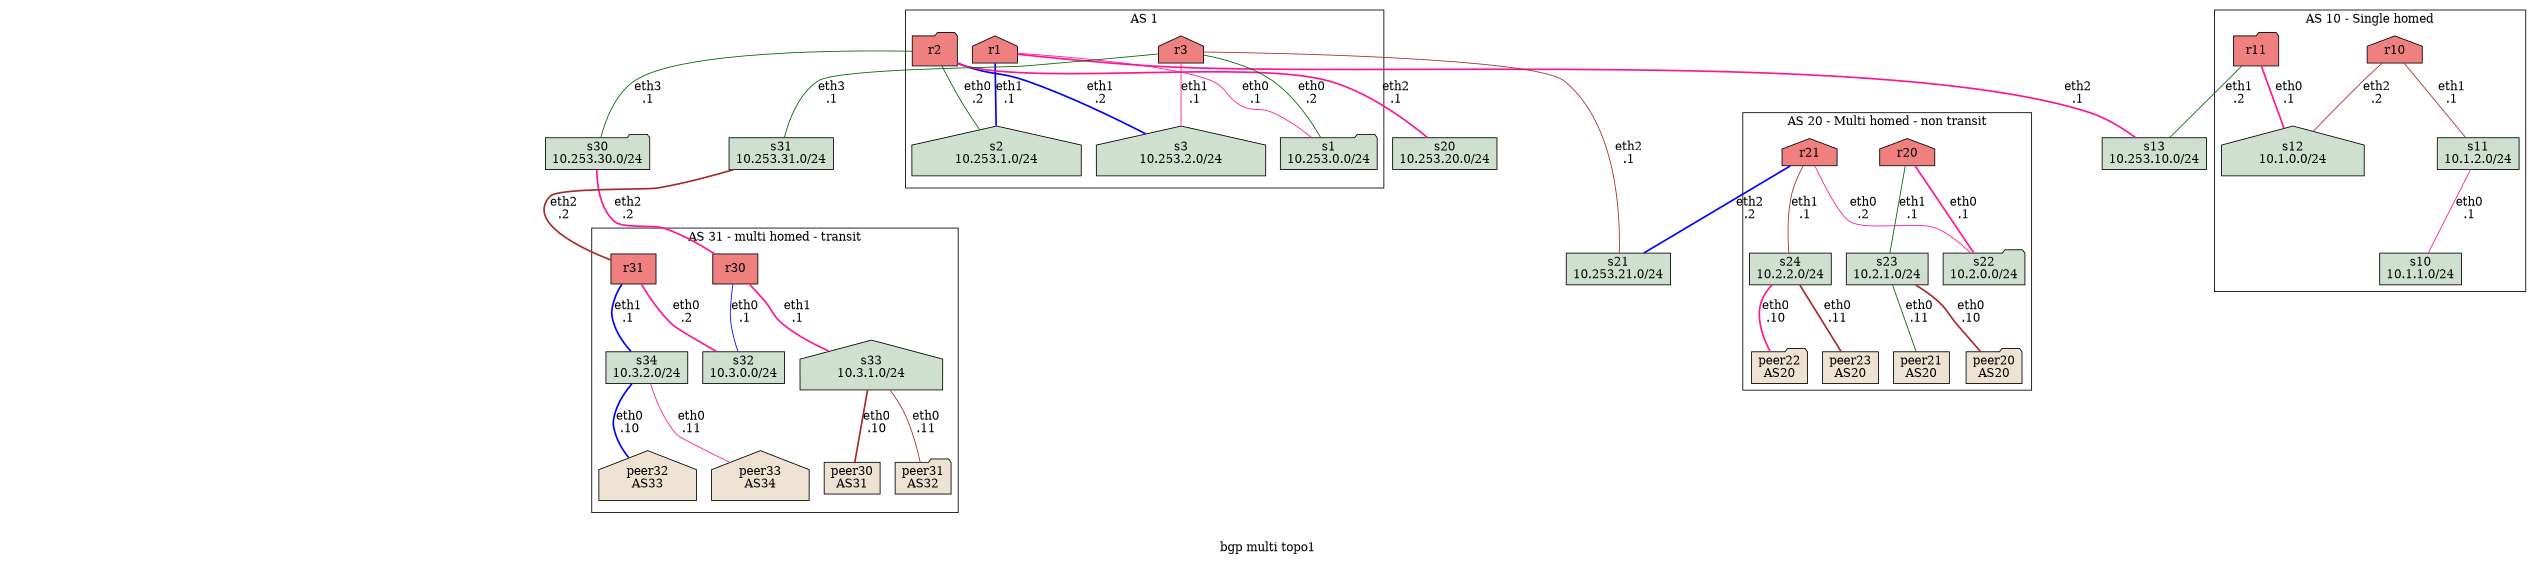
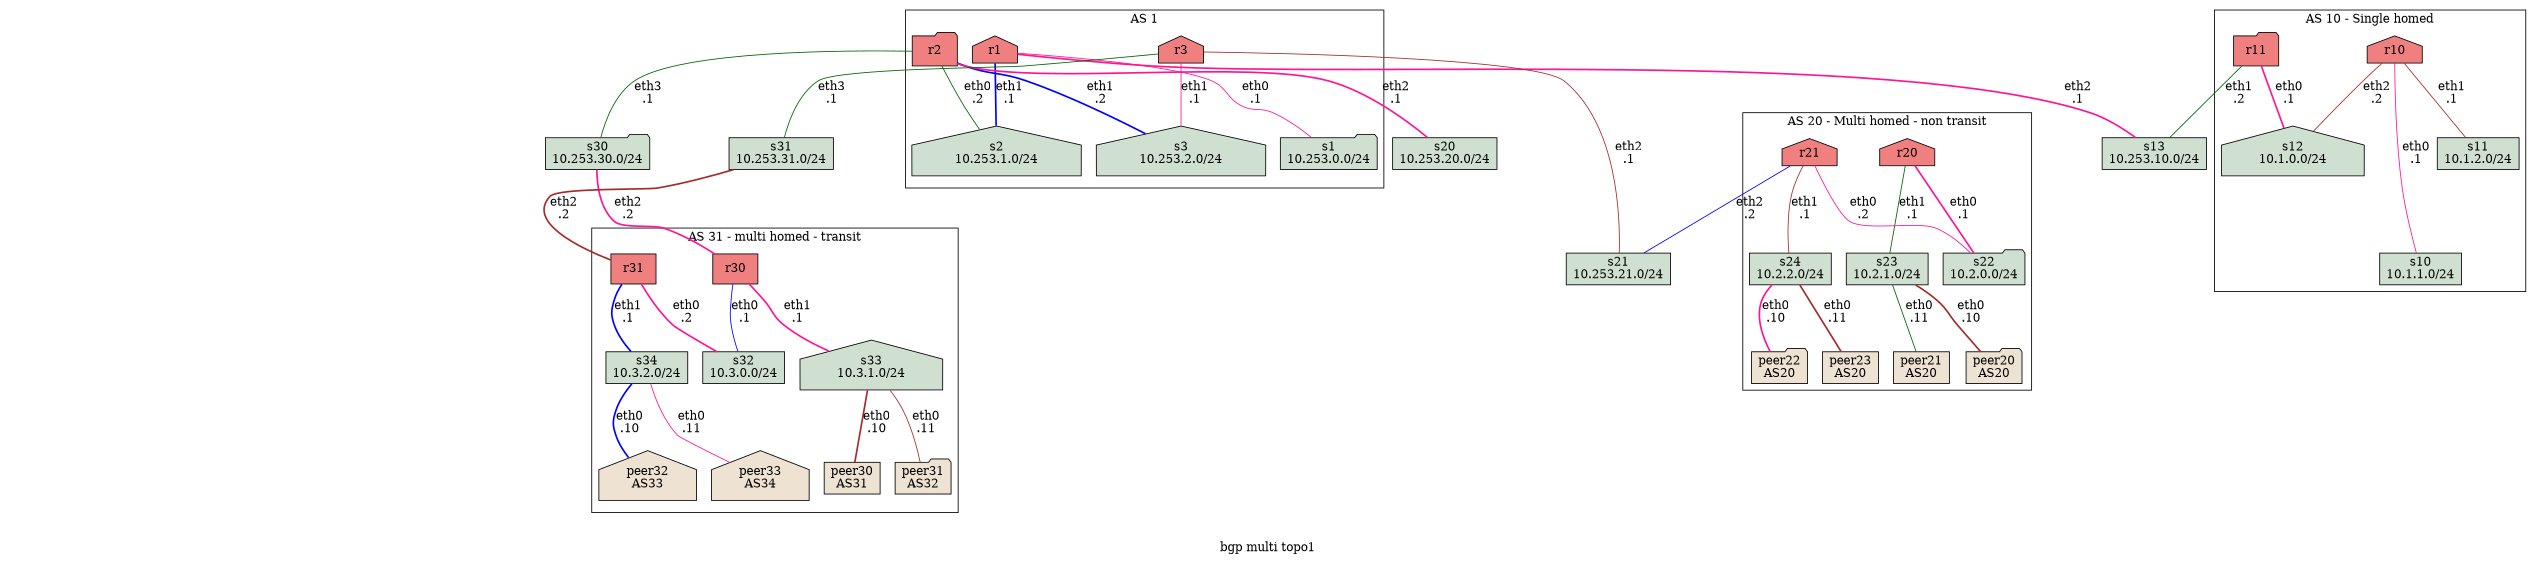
edge "r3" -- "s1 10.253.0.0/24": removed, label "eth0 .2"
edge "r21" -- "s21 10.253.21.0/24": style bold -> solid
edge "s11 10.1.2.0/24" -- "s10 10.1.1.0/24": now "r10" -- "s10 10.1.1.0/24"
